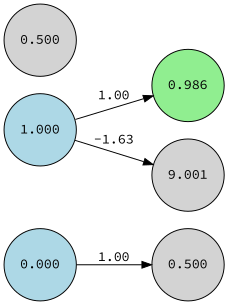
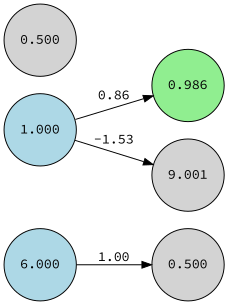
edge "1.000" -> "0.986": label "1.00" -> "0.86"
edge "1.000" -> "9.001": label "-1.63" -> "-1.53"
node "0.000": label "0.000" -> "6.000"
